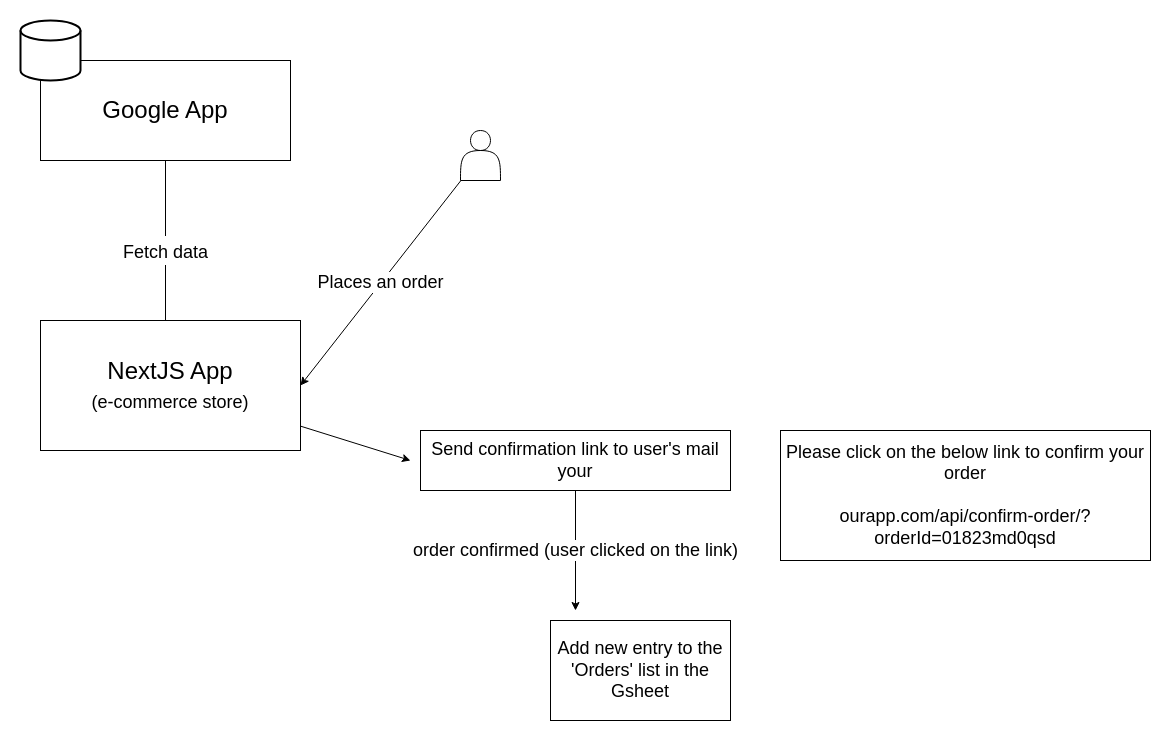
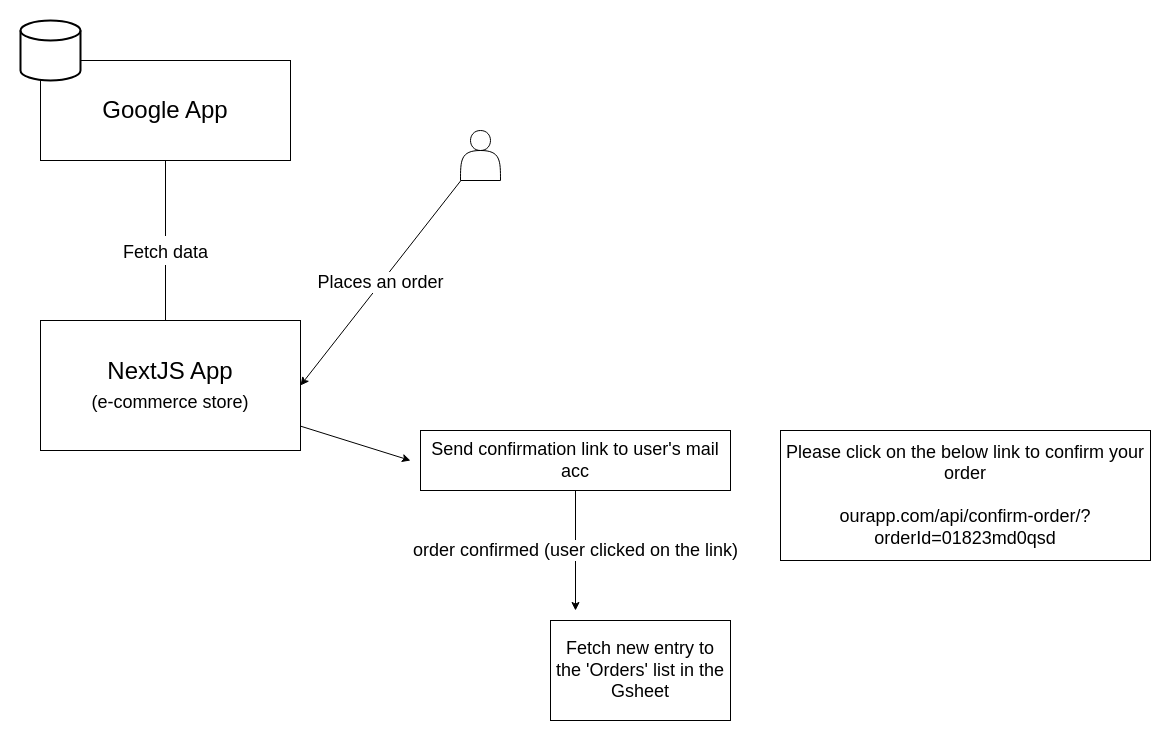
node "Send confirmation link to user's mail your": label "Send confirmation link to user's mail your" -> "Send confirmation link to user's mail acc"
node "Add new entry to the 'Orders' list in the Gsheet": label "Add new entry to the 'Orders' list in the Gsheet" -> "Fetch new entry to the 'Orders' list in the Gsheet"
